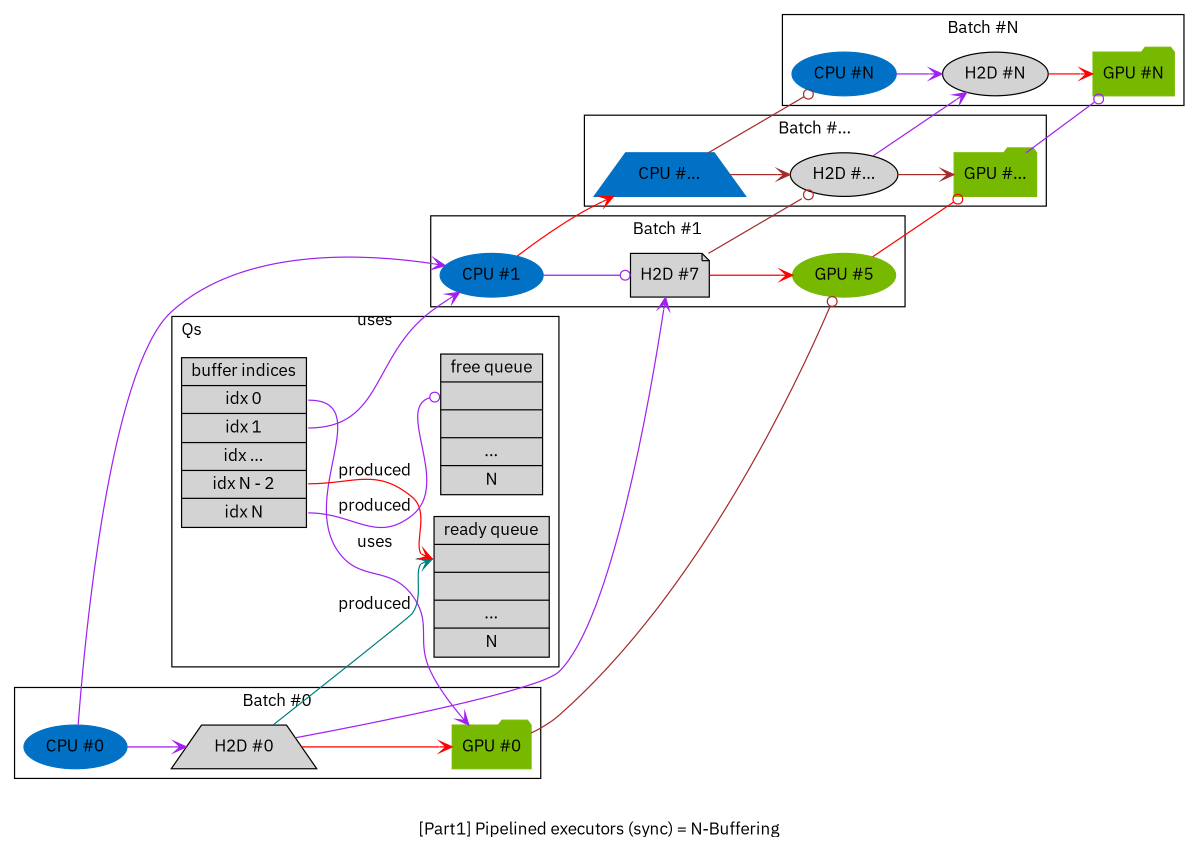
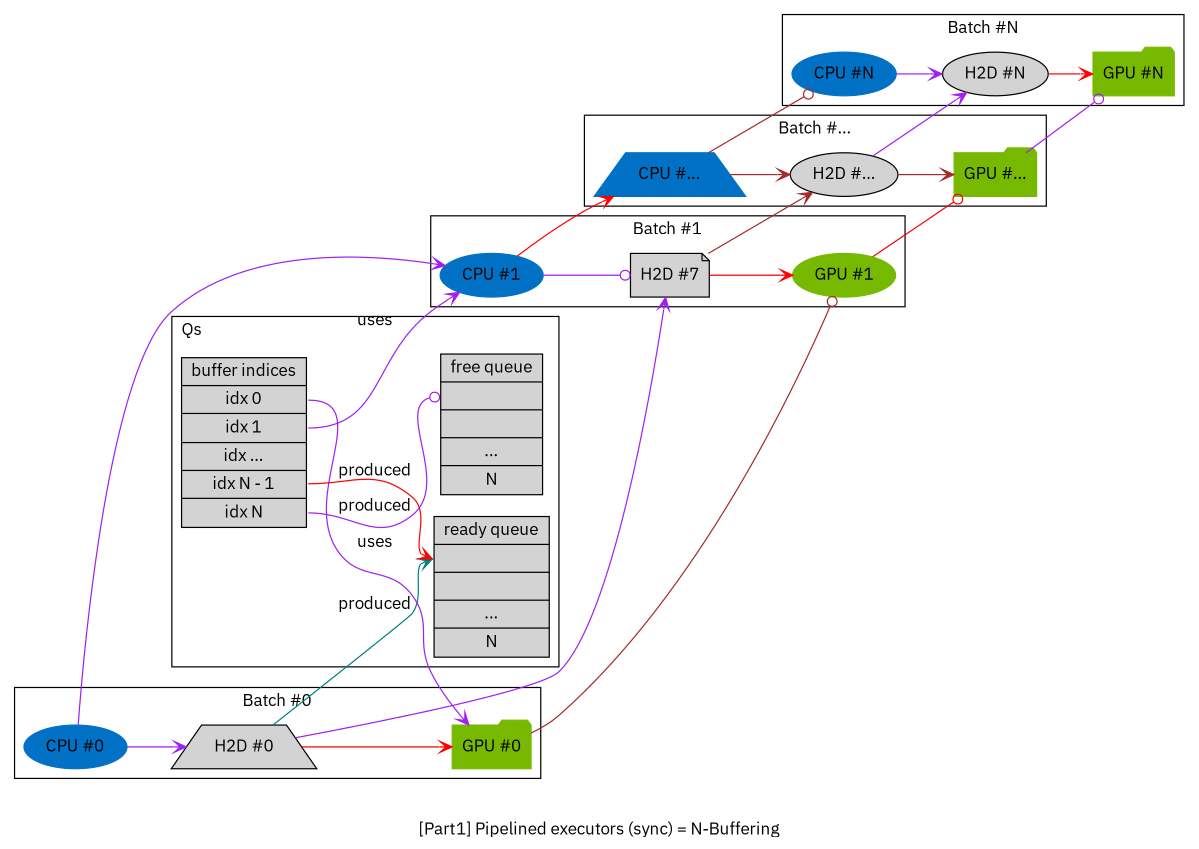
edge "H2D #7" -> "H2D #...": arrowhead odot -> vee
node "GPU #5": label "GPU #5" -> "GPU #1"
node "buffer indices": text "idx N - 2" -> "idx N - 1"
